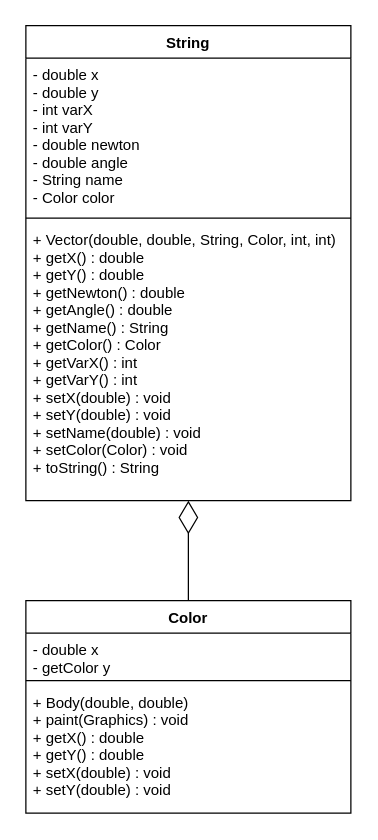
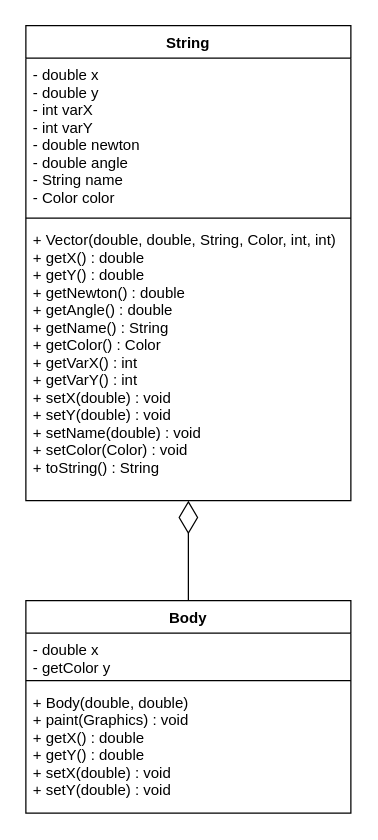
node "Color": label "Color" -> "Body"
